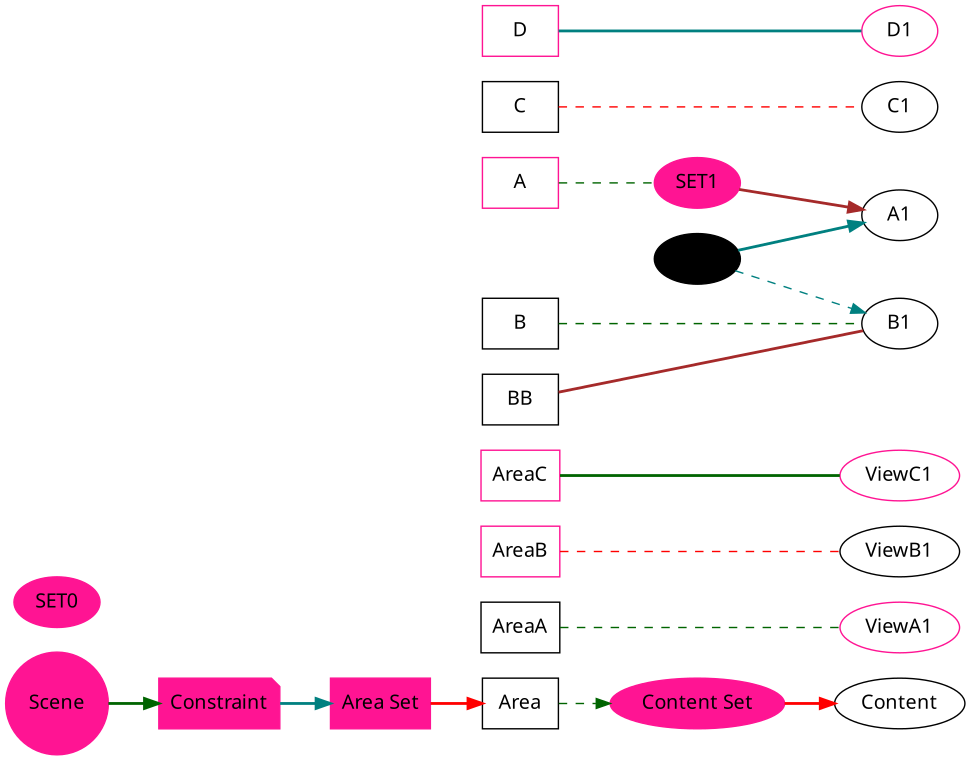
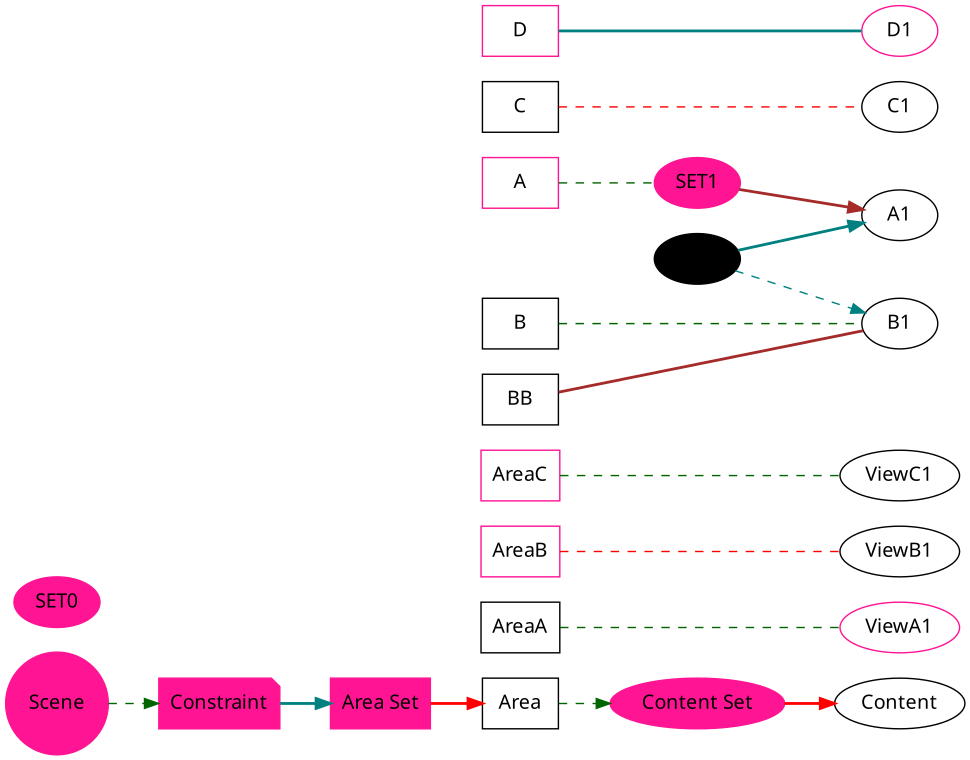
edge "AreaC" -- "ViewC1": style bold -> dashed
node "ViewC1": color deeppink -> black
edge "Scene" -> "Constraint": style bold -> dashed
